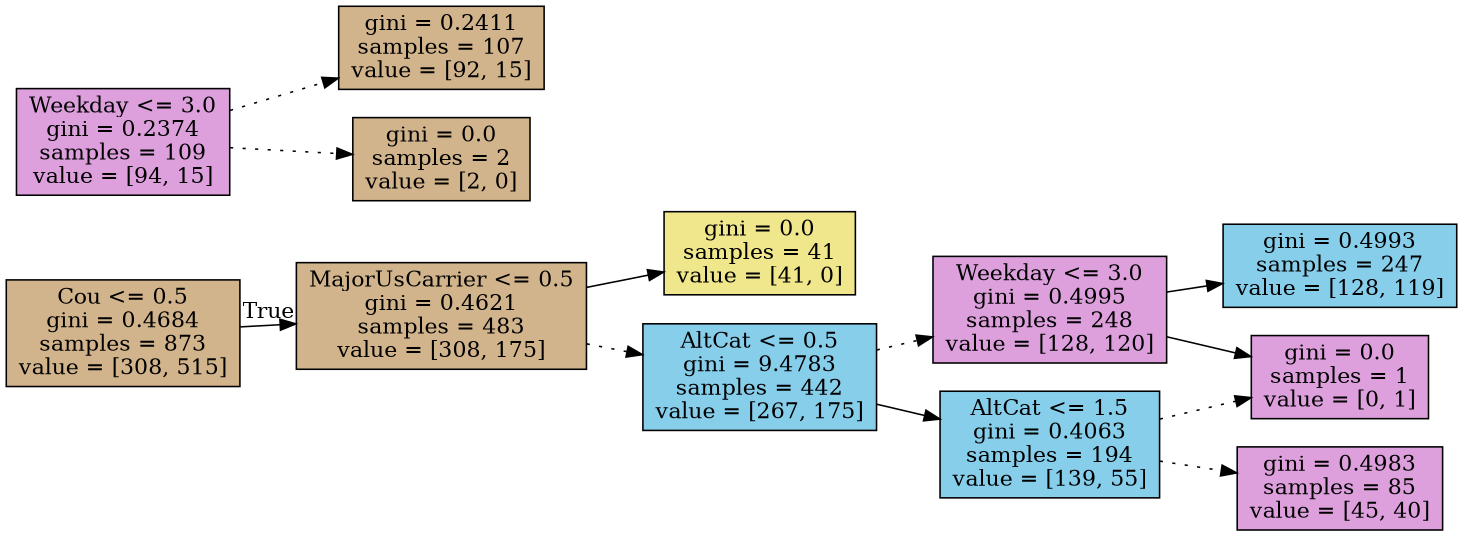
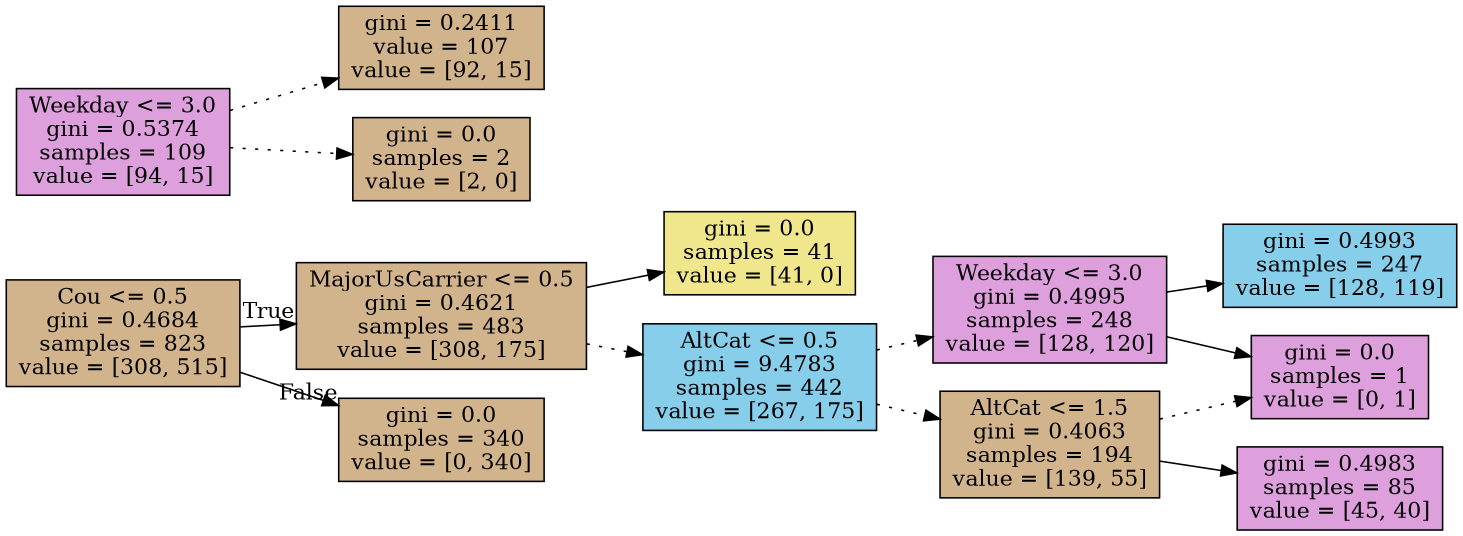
node "gini = 0.2411 samples = 107 value = [92, 15]": label "gini = 0.2411 samples = 107 value = [92, 15]" -> "gini = 0.2411 value = 107 value = [92, 15]"
node "Weekday <= 3.0 gini = 0.2374 samples = 109 value = [94, 15]": label "Weekday <= 3.0 gini = 0.2374 samples = 109 value = [94, 15]" -> "Weekday <= 3.0 gini = 0.5374 samples = 109 value = [94, 15]"
node "Cou <= 0.5 gini = 0.4684 samples = 873 value = [308, 515]": label "Cou <= 0.5 gini = 0.4684 samples = 873 value = [308, 515]" -> "Cou <= 0.5 gini = 0.4684 samples = 823 value = [308, 515]"
edge "AltCat <= 0.5 gini = 9.4783 samples = 442 value = [267, 175]" -> "AltCat <= 1.5 gini = 0.4063 samples = 194 value = [139, 55]": style solid -> dotted
node "gini = 0.0 samples = 340 value = [0, 340]": added
node "AltCat <= 1.5 gini = 0.4063 samples = 194 value = [139, 55]": fillcolor skyblue -> tan
edge "AltCat <= 1.5 gini = 0.4063 samples = 194 value = [139, 55]" -> "gini = 0.4983 samples = 85 value = [45, 40]": style dotted -> solid
